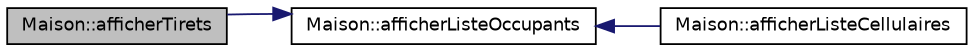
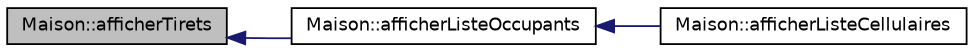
edge "Maison::afficherTirets" -> "Maison::afficherListeOccupants": reversed
